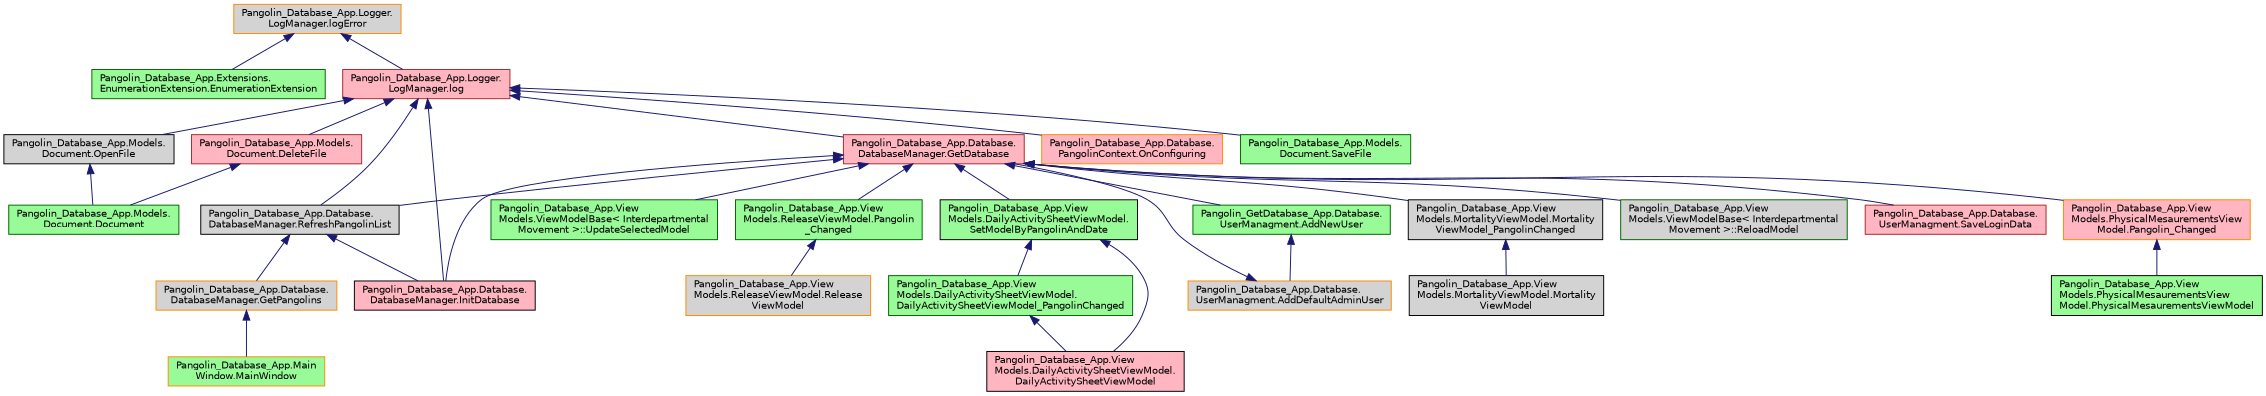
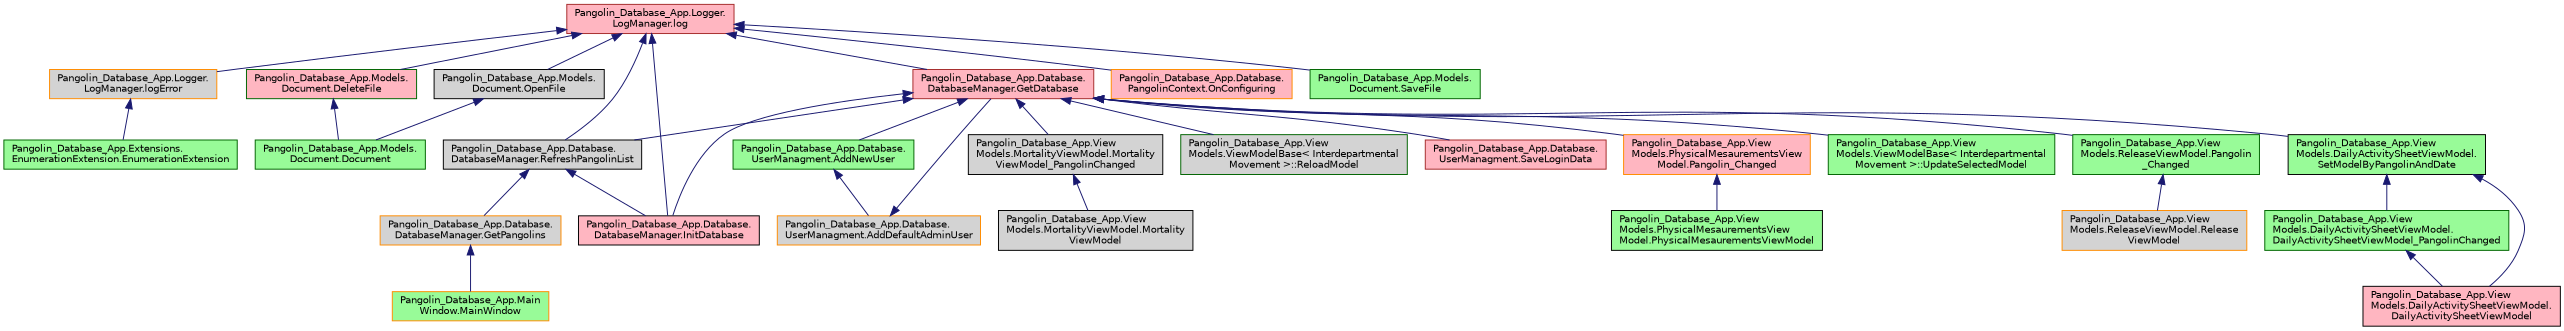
edge "Pangolin_Database_App.Logger. LogManager.log" -> "Pangolin_Database_App.Logger. LogManager.logError": reversed
node "Pangolin_Database_App.Models. Document.DeleteFile": color brown -> darkgreen
node "Pangolin_GetDatabase_App.Database. UserManagment.AddNewUser": label "Pangolin_GetDatabase_App.Database. UserManagment.AddNewUser" -> "Pangolin_Database_App.Database. UserManagment.AddNewUser"
